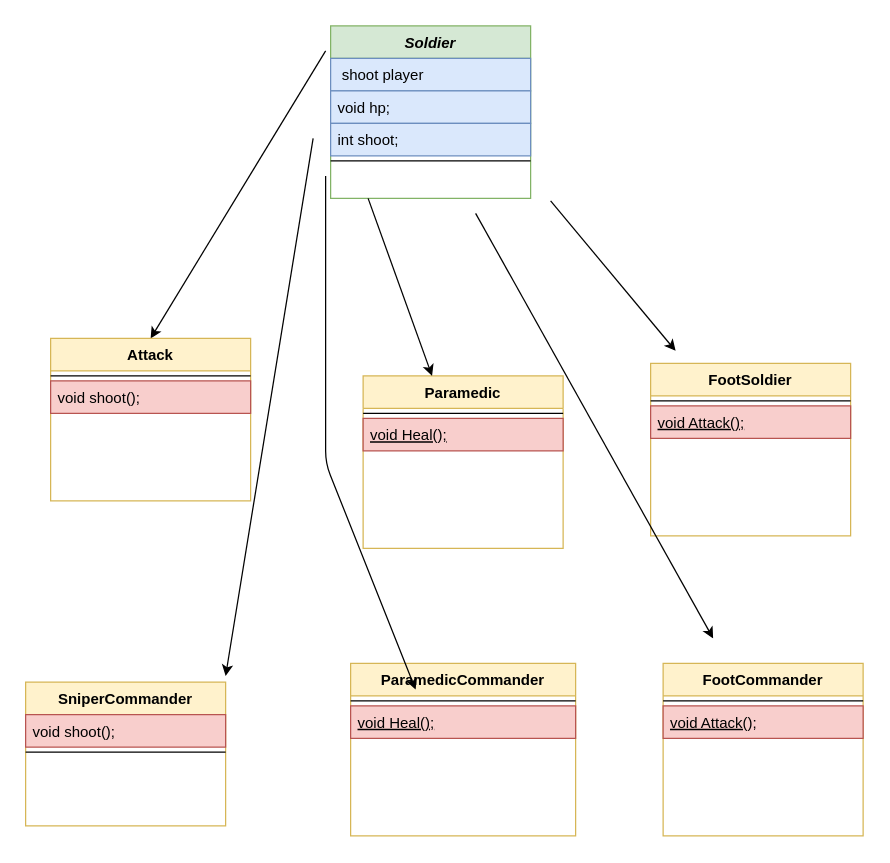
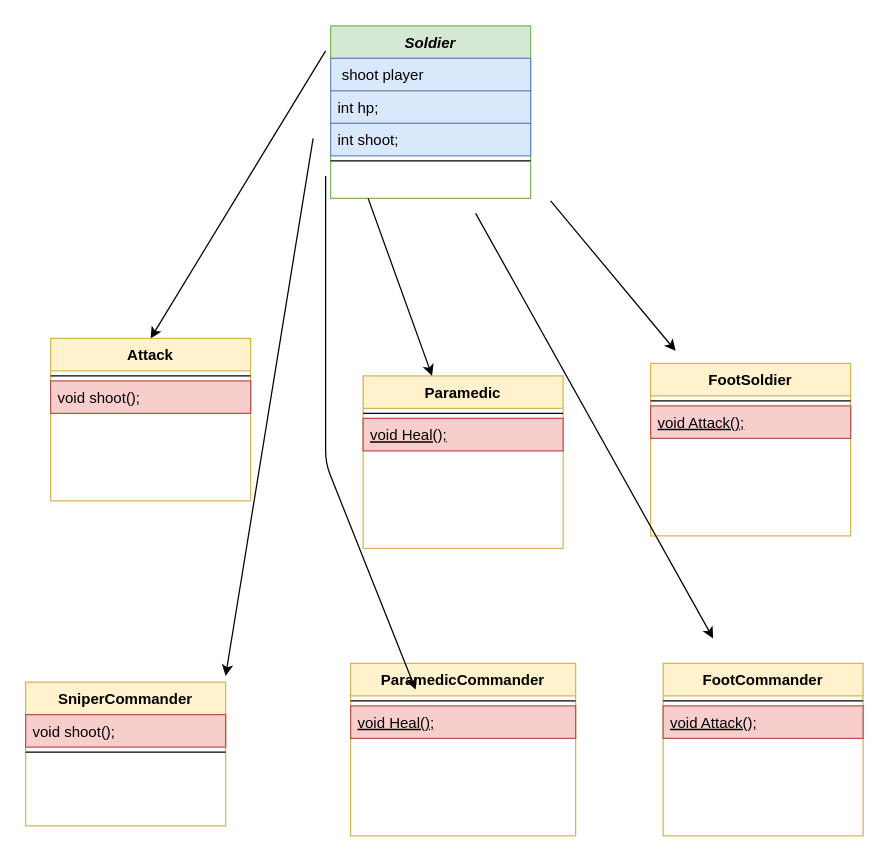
node "void hp;": label "void hp;" -> "int hp;"
